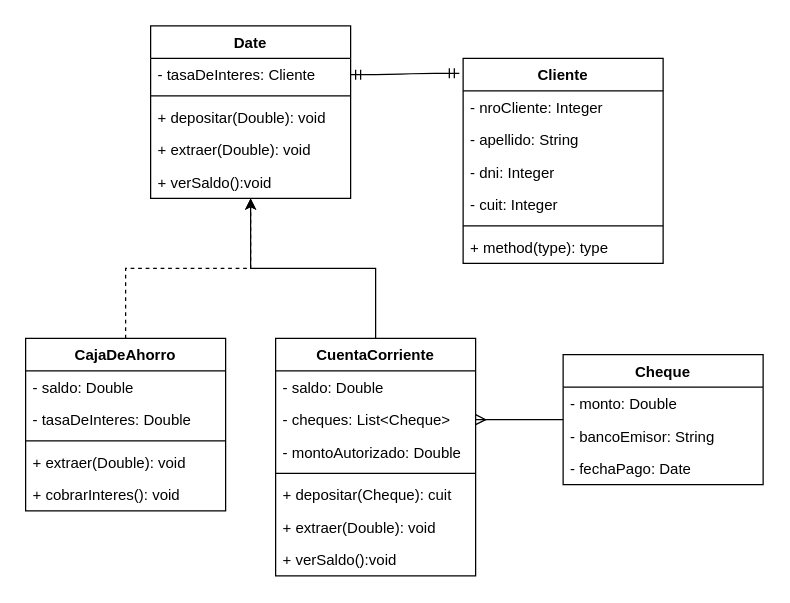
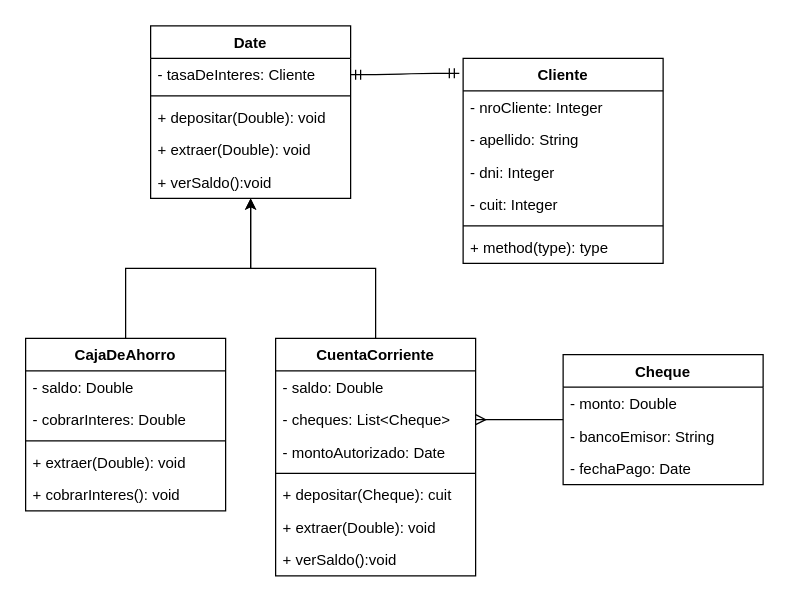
edge "CajaDeAhorro" -> "Date": style dashed -> solid
node "- tasaDeInteres: Double": label "- tasaDeInteres: Double" -> "- cobrarInteres: Double"
node "- montoAutorizado: Double": label "- montoAutorizado: Double" -> "- montoAutorizado: Date"
